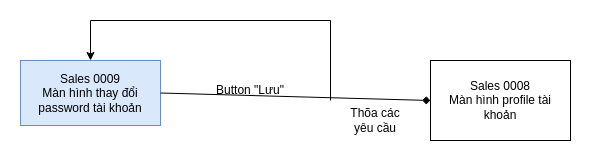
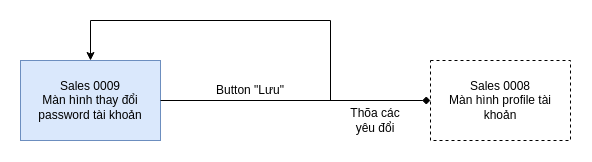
node "Sales 0009 Màn hình thay đổi password tài khoản": size 140x65 -> 140x80
node "Sales 0008 Màn hình profile tài khoản": style solid -> dashed
node "Thõa các yêu cầu": label "Thõa các yêu cầu" -> "Thõa các yêu đổi"
